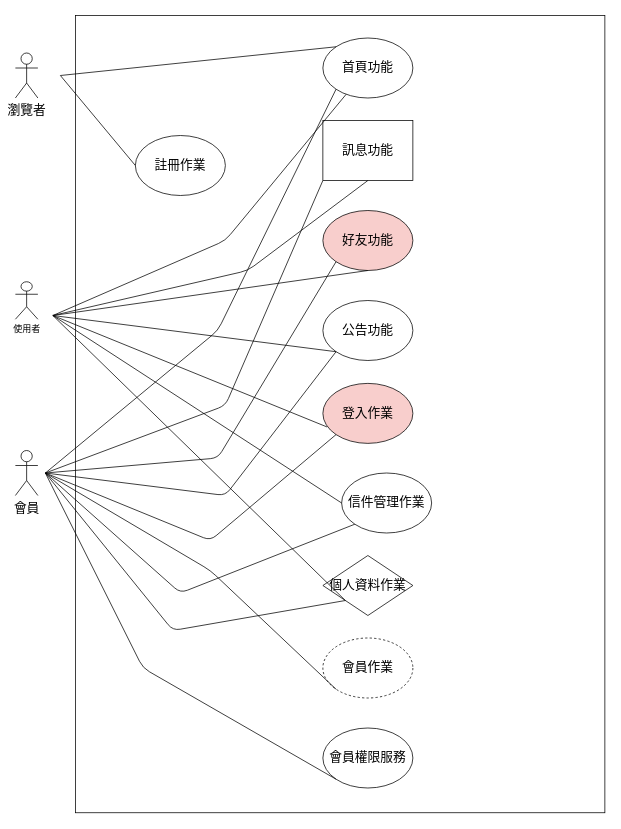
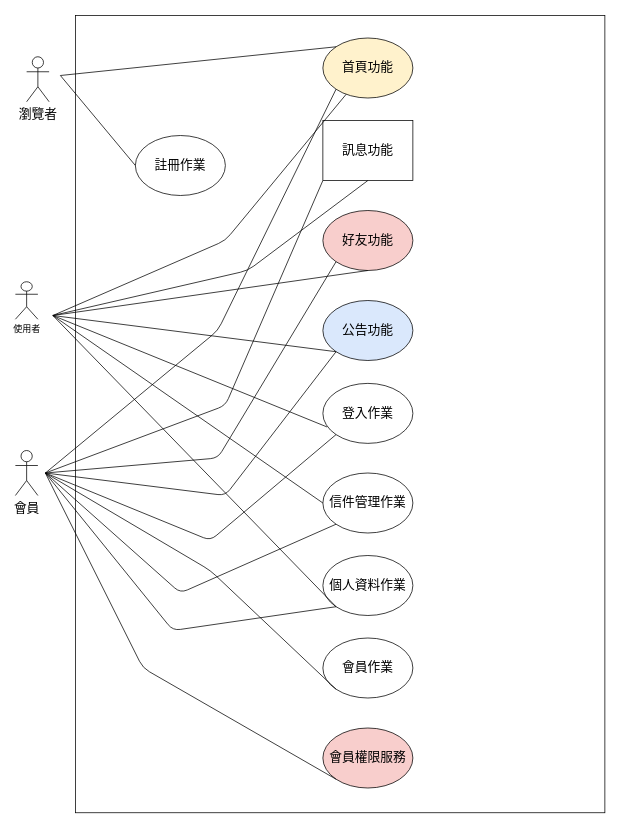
node "首頁功能": fillcolor #ffffff -> #fff2cc
node "瀏覽者": moved (27, 75) -> (38, 79)
node "公告功能": fillcolor #ffffff -> #dae8fc
node "登入作業": fillcolor #f8cecc -> #ffffff
node "信件管理作業": moved (387, 503) -> (368, 503)
node "個人資料作業": shape diamond -> ellipse
node "會員作業": style dashed -> solid
node "會員權限服務": fillcolor #ffffff -> #f8cecc
